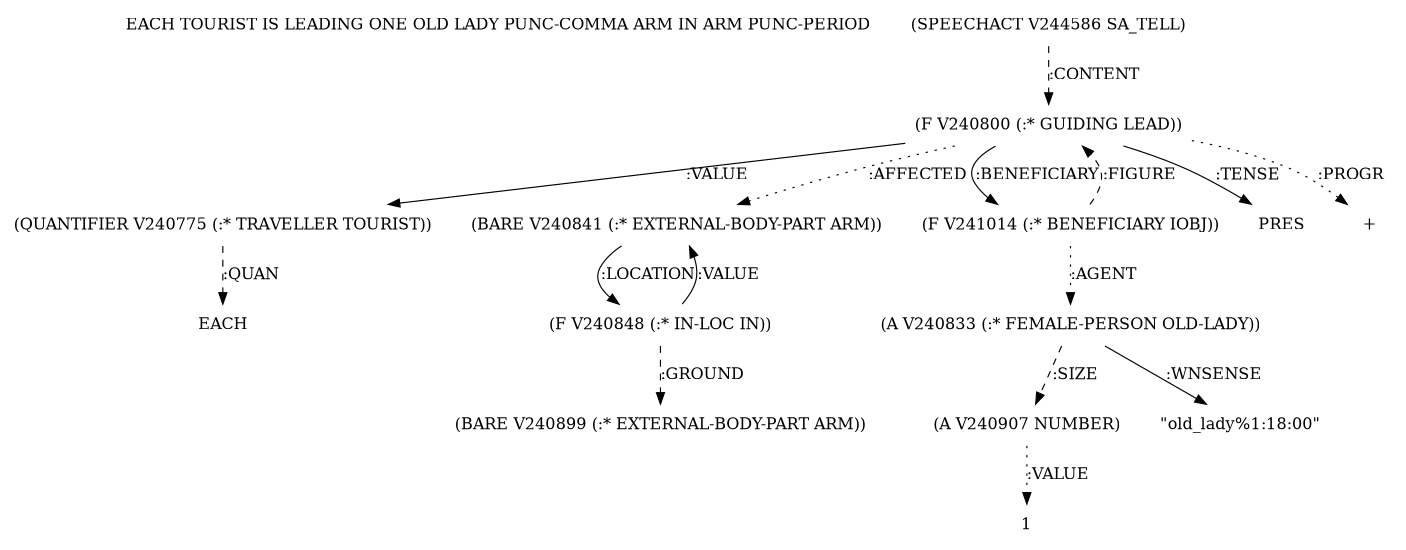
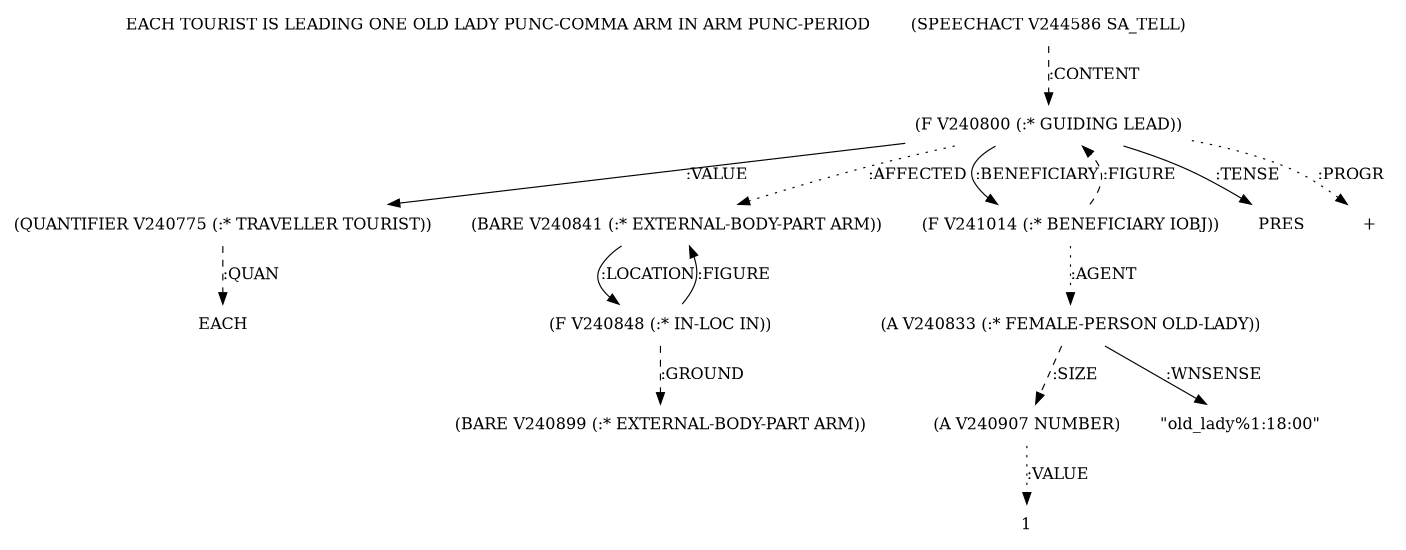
edge "(F V240848 (:* IN-LOC IN))" -> "(BARE V240841 (:* EXTERNAL-BODY-PART ARM))": label ":VALUE" -> ":FIGURE"
